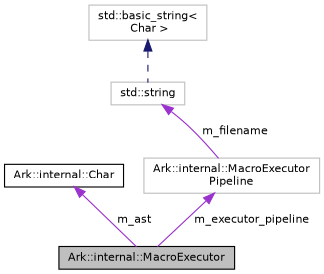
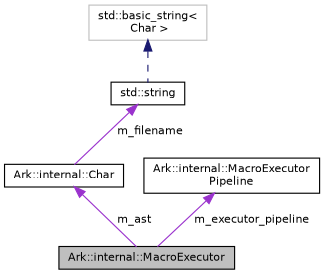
node "std::string": color grey75 -> black
edge "Ark::internal::MacroExecutor Pipeline" -> "std::string": now "Ark::internal::Char" -> "std::string"
node "Ark::internal::MacroExecutor Pipeline": color grey75 -> black
